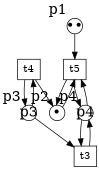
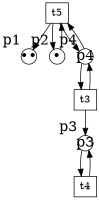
edge "•• p1" -> "t5": reversed
edge "t4" -> "• p2": removed
edge "p3 p3" -> "t3": reversed
